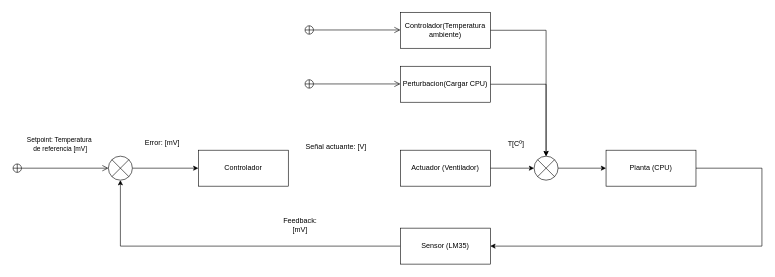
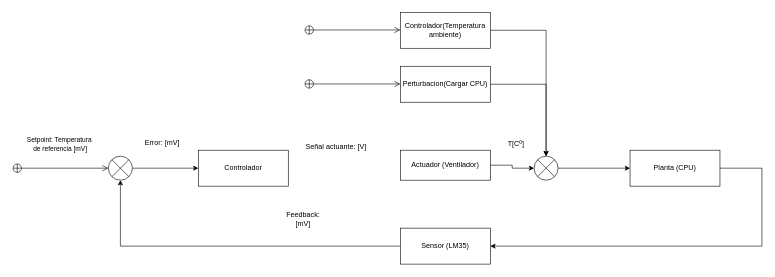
node "Actuador (Ventilador)": size 90x36 -> 90x30
node "Planta (CPU)": moved (651, 168) -> (675, 168)
node "Feedback: [mV]": moved (300, 225) -> (303, 219)
